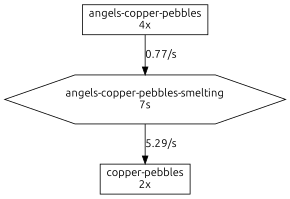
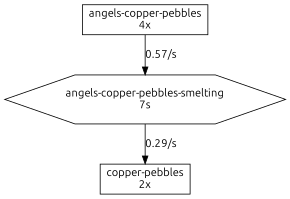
edge "angels-copper-pebbles 4x" -> "angels-copper-pebbles-smelting 7s": label "0.77/s" -> "0.57/s"
edge "angels-copper-pebbles-smelting 7s" -> "copper-pebbles 2x": label "5.29/s" -> "0.29/s"
